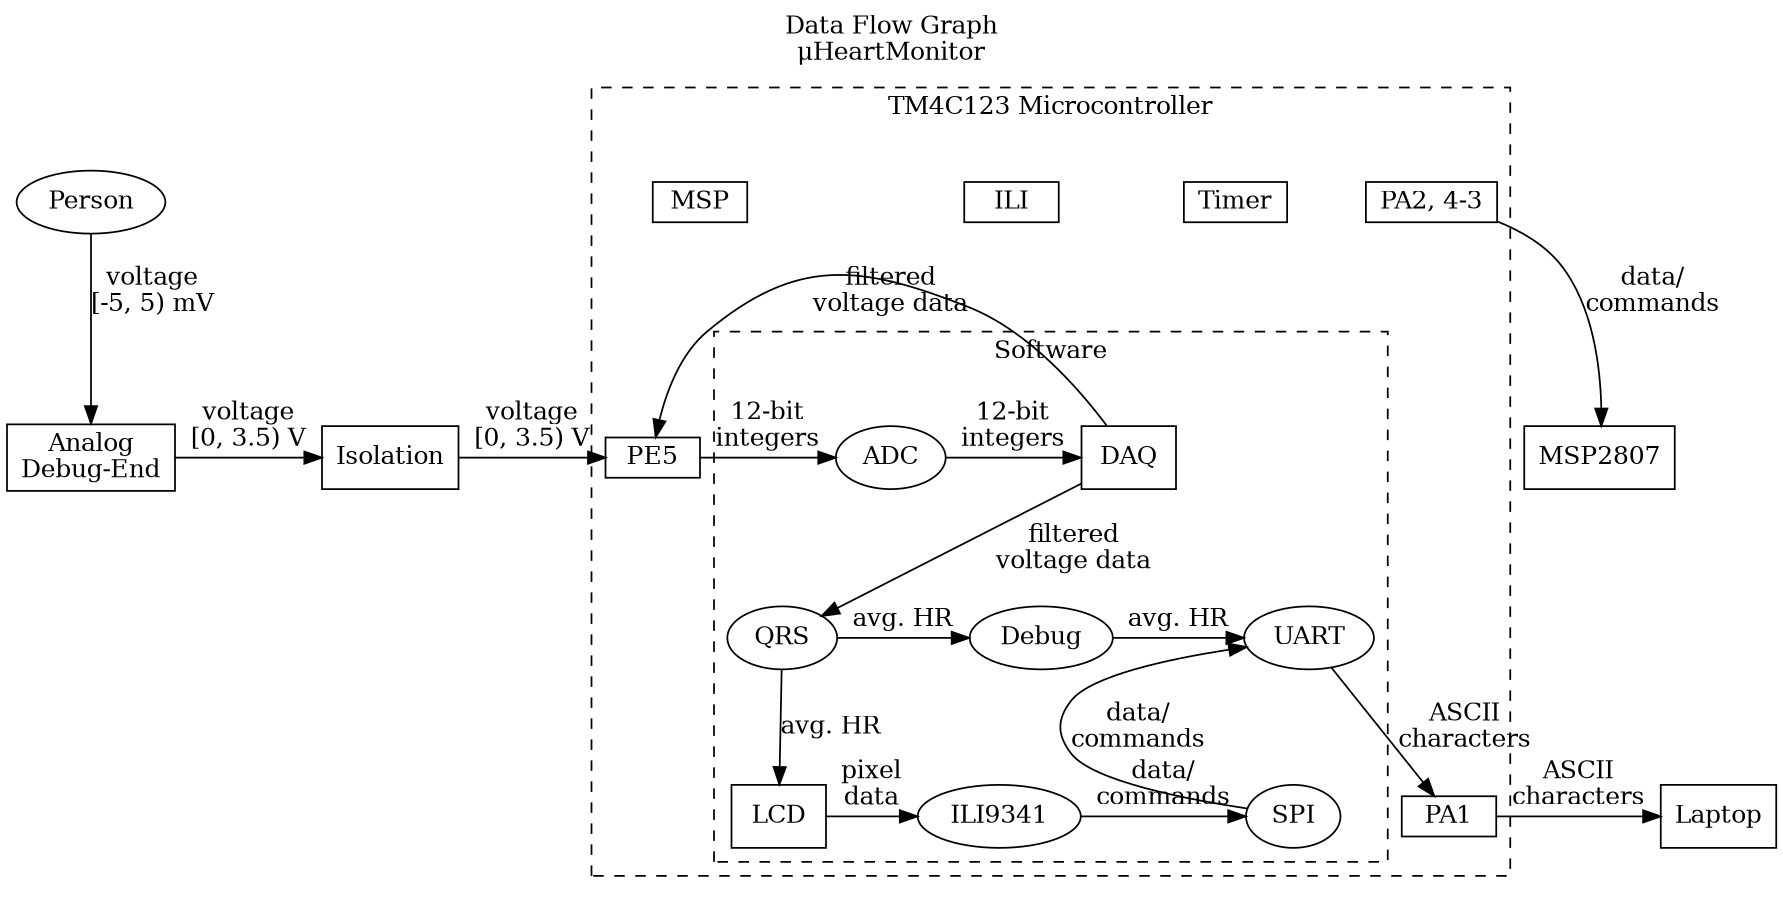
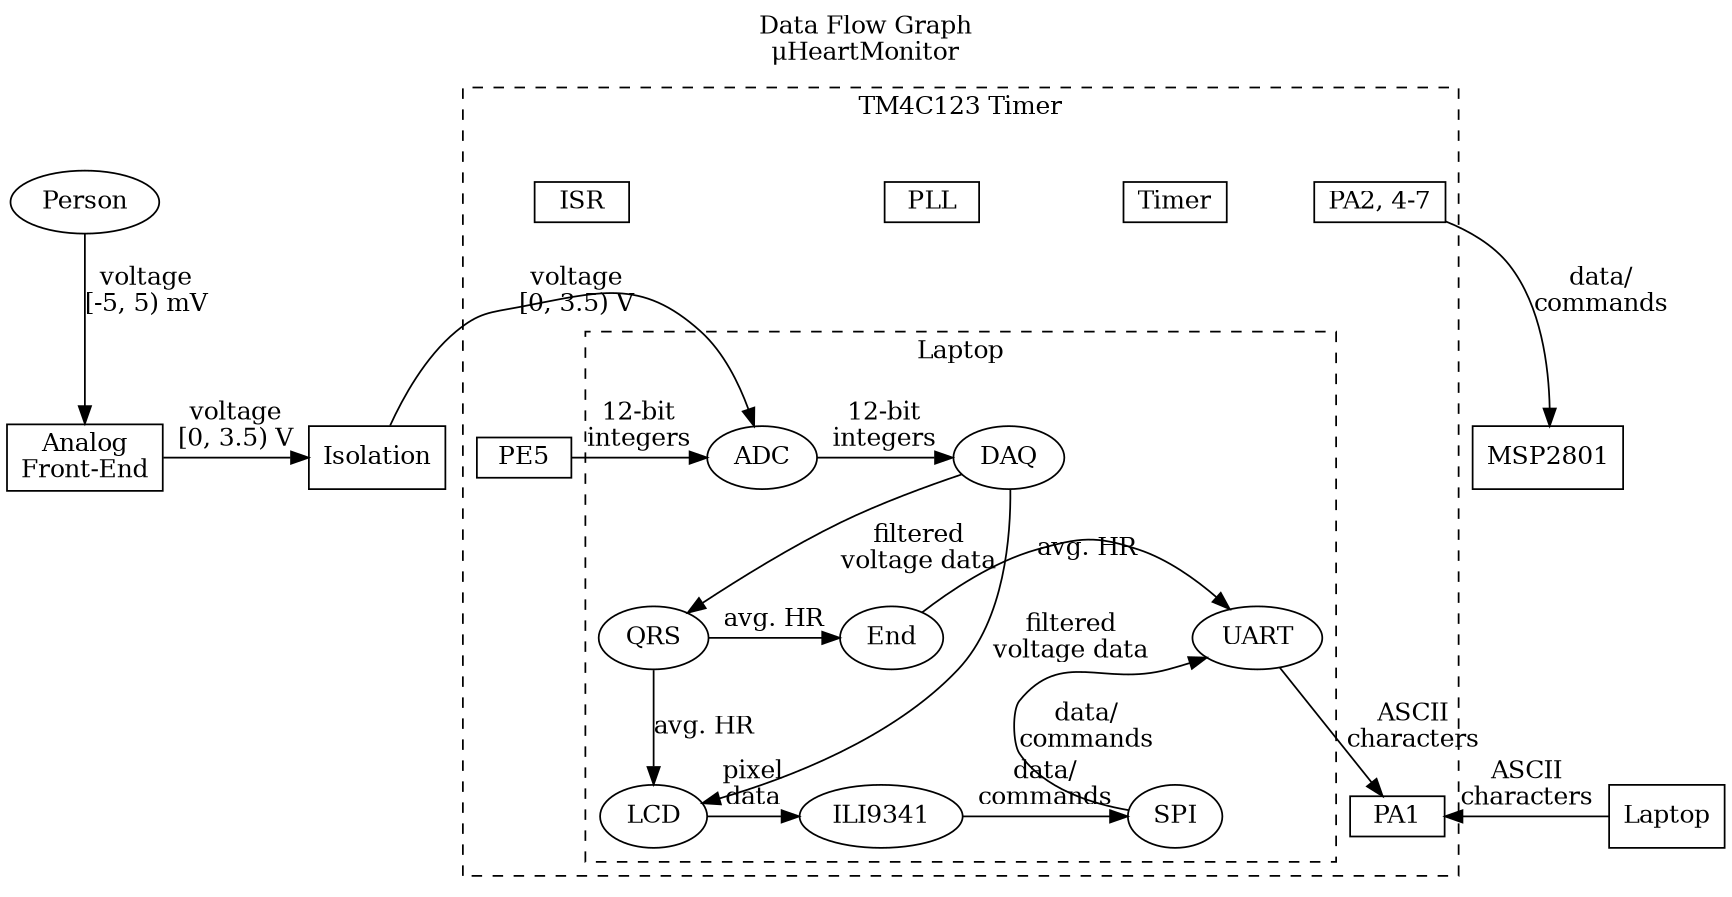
cluster "TM4C123 Microcontroller": label "TM4C123 Microcontroller" -> "TM4C123 Timer"
node "MSP": label "MSP" -> "ISR"
node "ILI": label "ILI" -> "PLL"
node "PA2, 4-3": label "PA2, 4-3" -> "PA2, 4-7"
edge "DAQ" -> "PE5": now "DAQ" -> "LCD"
cluster "Software": label "Software" -> "Laptop"
node "Analog Debug-End": label "Analog Debug-End" -> "Analog Front-End"
edge "Isolation" -> "PE5": now "Isolation" -> "ADC"
node "DAQ": shape box -> ellipse
node "MSP2807": label "MSP2807" -> "MSP2801"
node "Debug": label "Debug" -> "End"
node "LCD": shape box -> ellipse
edge "PA1" -> "Laptop": reversed
